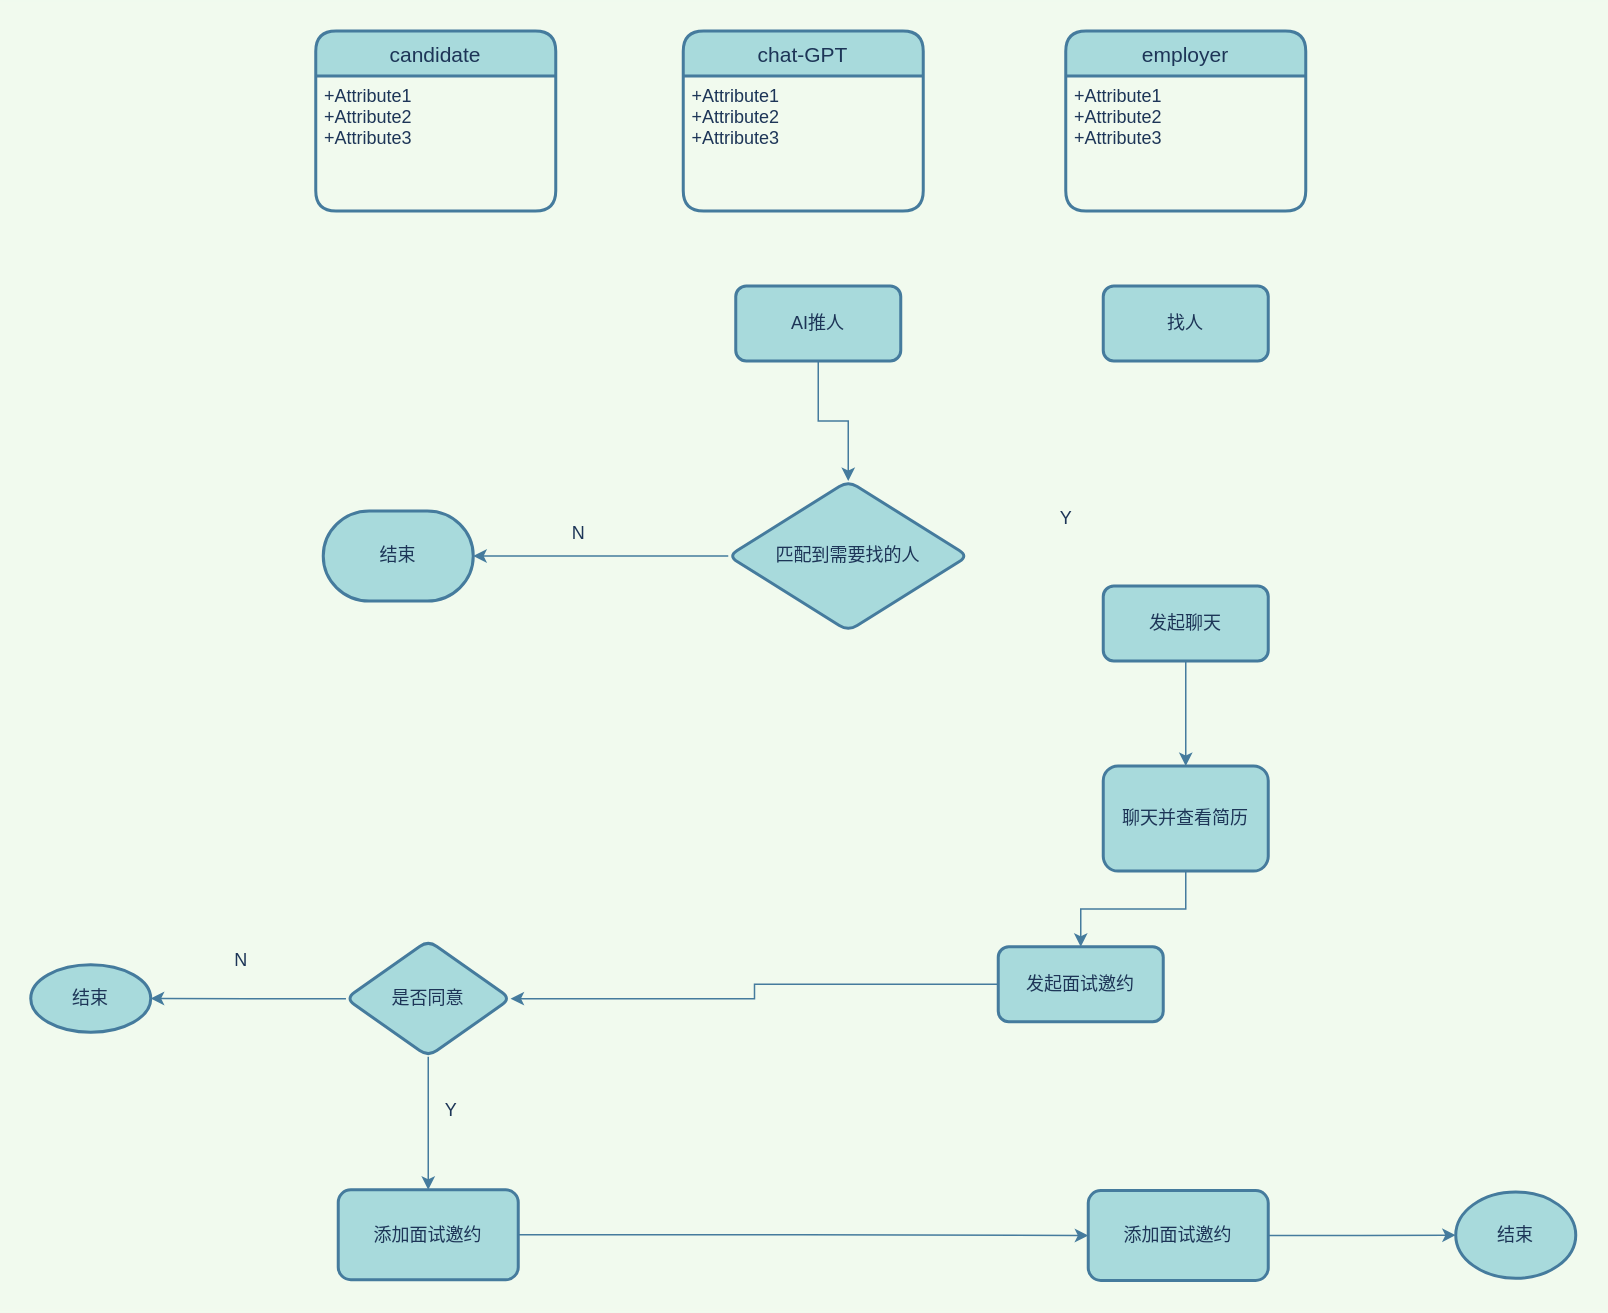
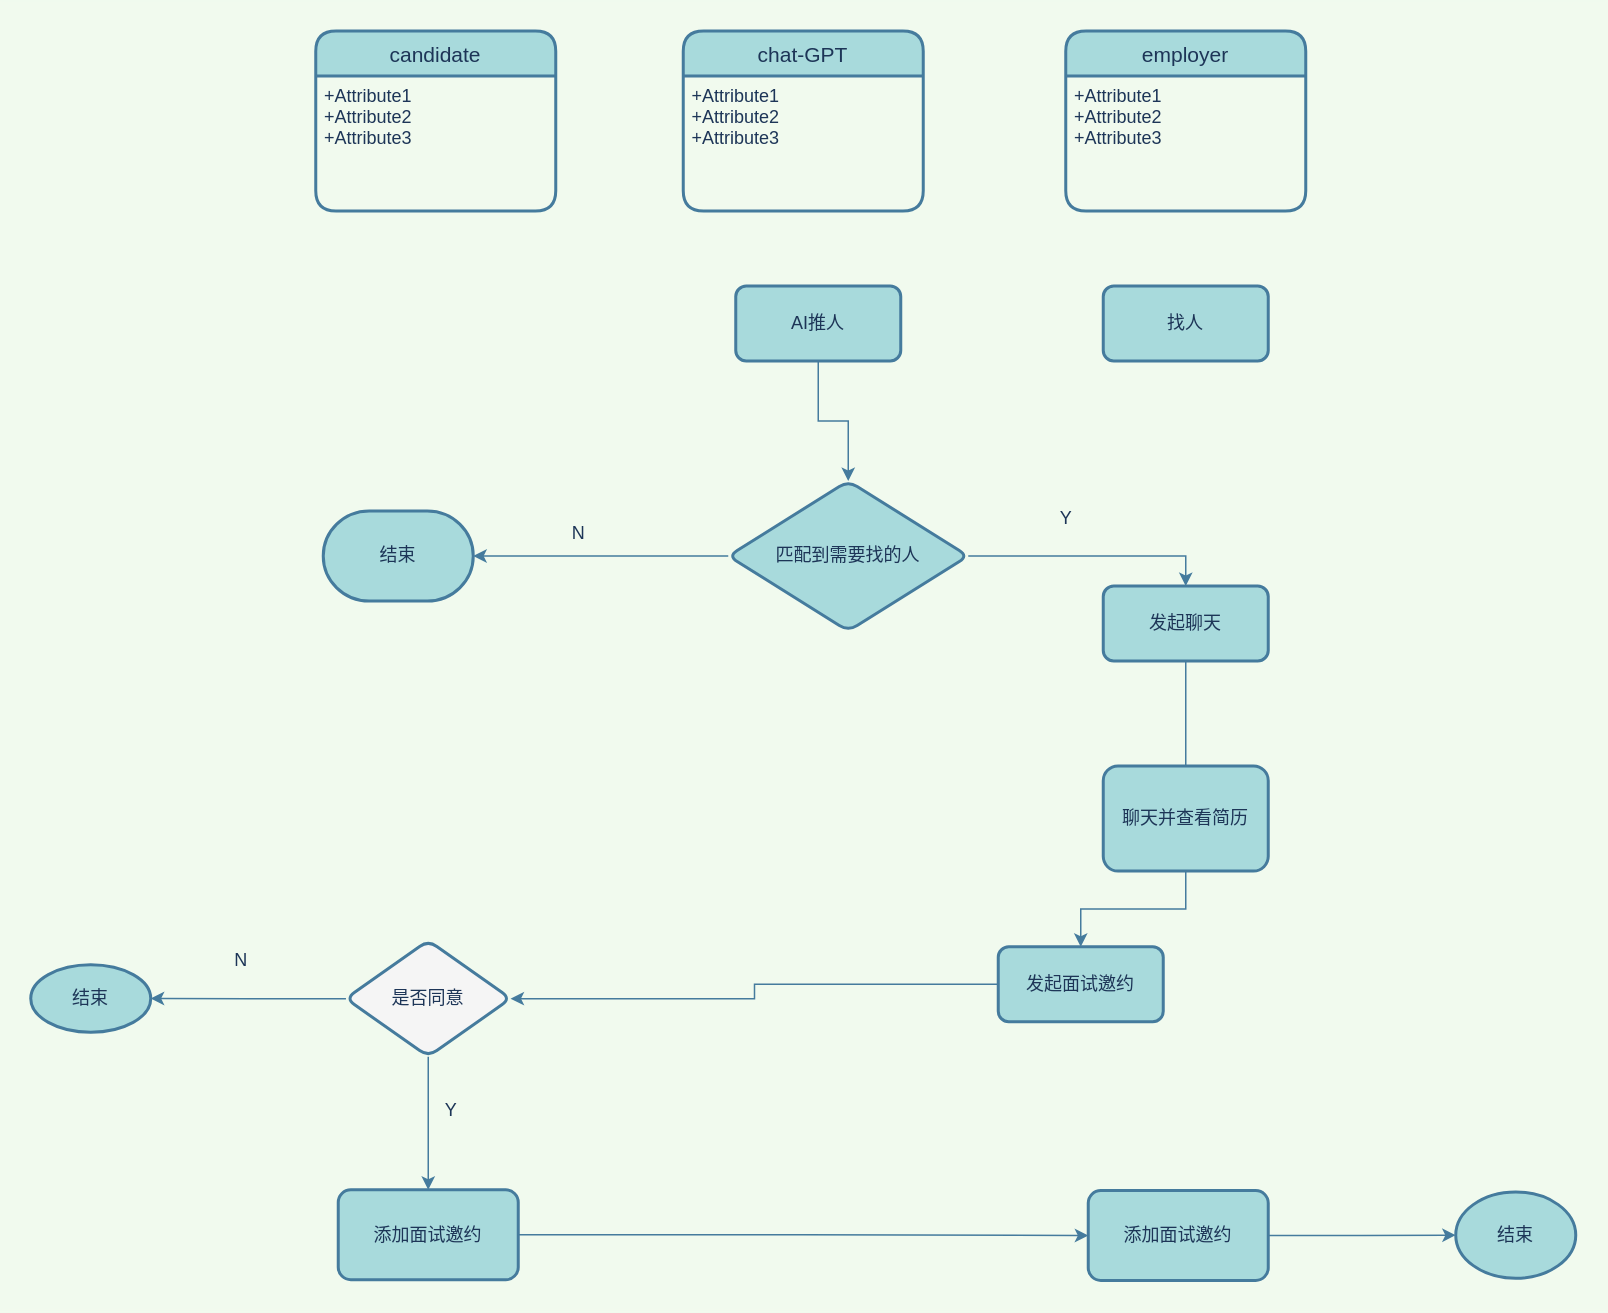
edge "匹配到需要找的人" -> "发起聊天": added
edge "发起聊天" -> "聊天并查看简历": arrowhead classic -> none
node "是否同意": fillcolor #a8dadc -> #f5f5f5
